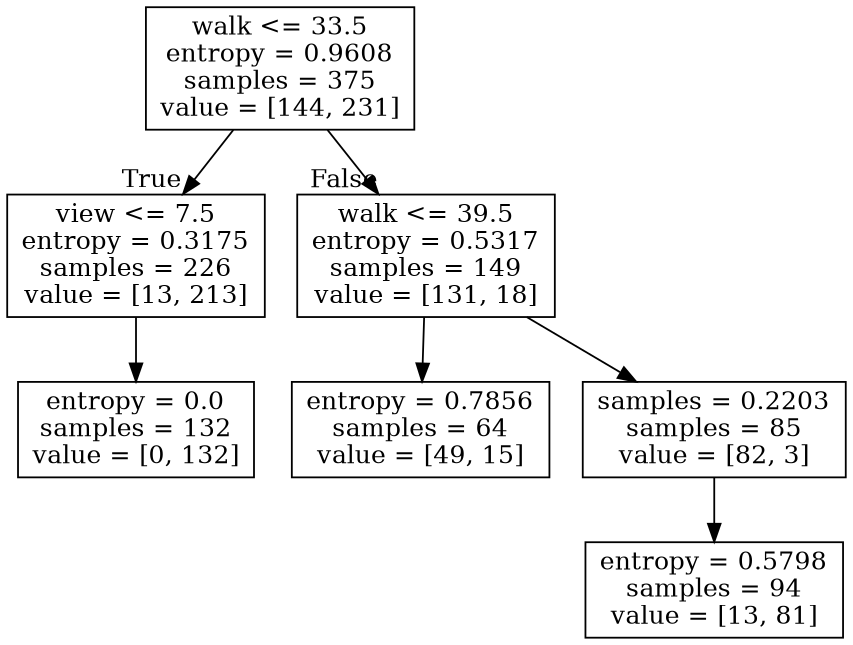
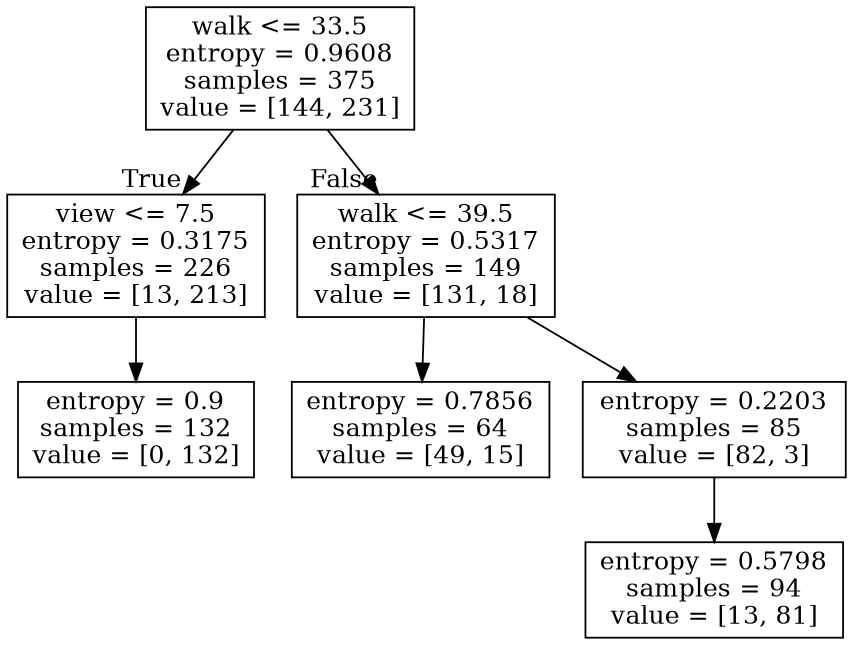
node "entropy = 0.0 samples = 132 value = [0, 132]": label "entropy = 0.0 samples = 132 value = [0, 132]" -> "entropy = 0.9 samples = 132 value = [0, 132]"
node "samples = 0.2203 samples = 85 value = [82, 3]": label "samples = 0.2203 samples = 85 value = [82, 3]" -> "entropy = 0.2203 samples = 85 value = [82, 3]"
